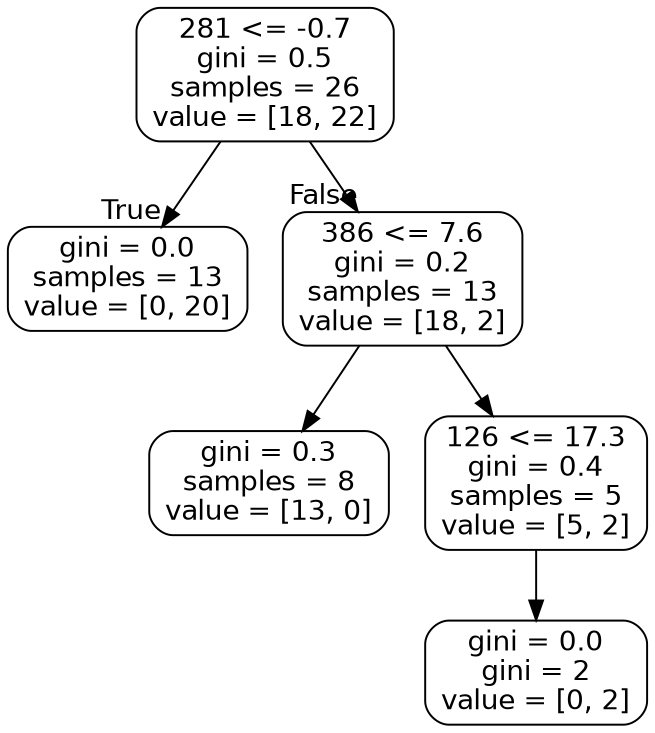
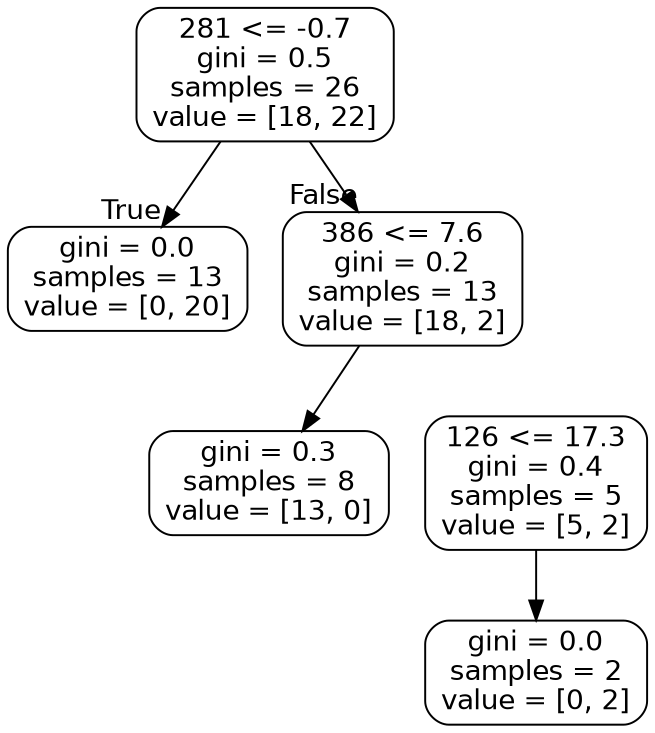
edge "386 <= 7.6 gini = 0.2 samples = 13 value = [18, 2]" -> "126 <= 17.3 gini = 0.4 samples = 5 value = [5, 2]": removed
node "gini = 0.0 gini = 2 value = [0, 2]": label "gini = 0.0 gini = 2 value = [0, 2]" -> "gini = 0.0 samples = 2 value = [0, 2]"
